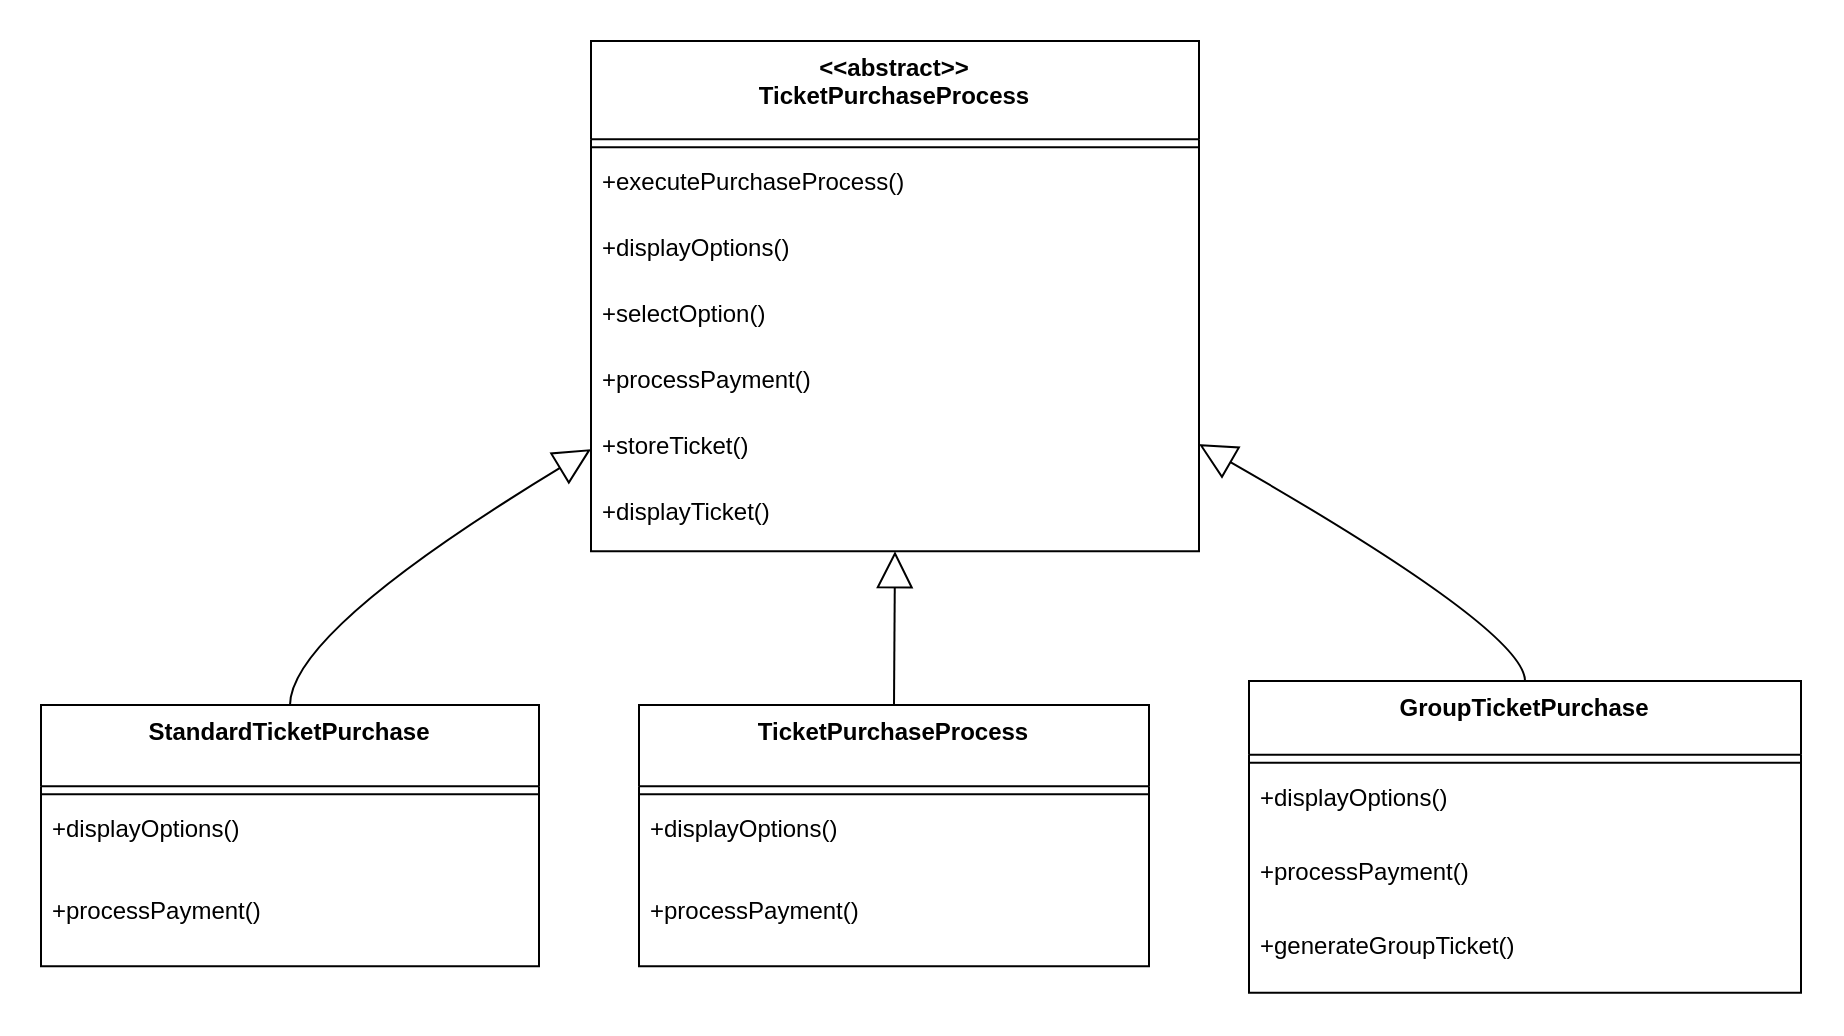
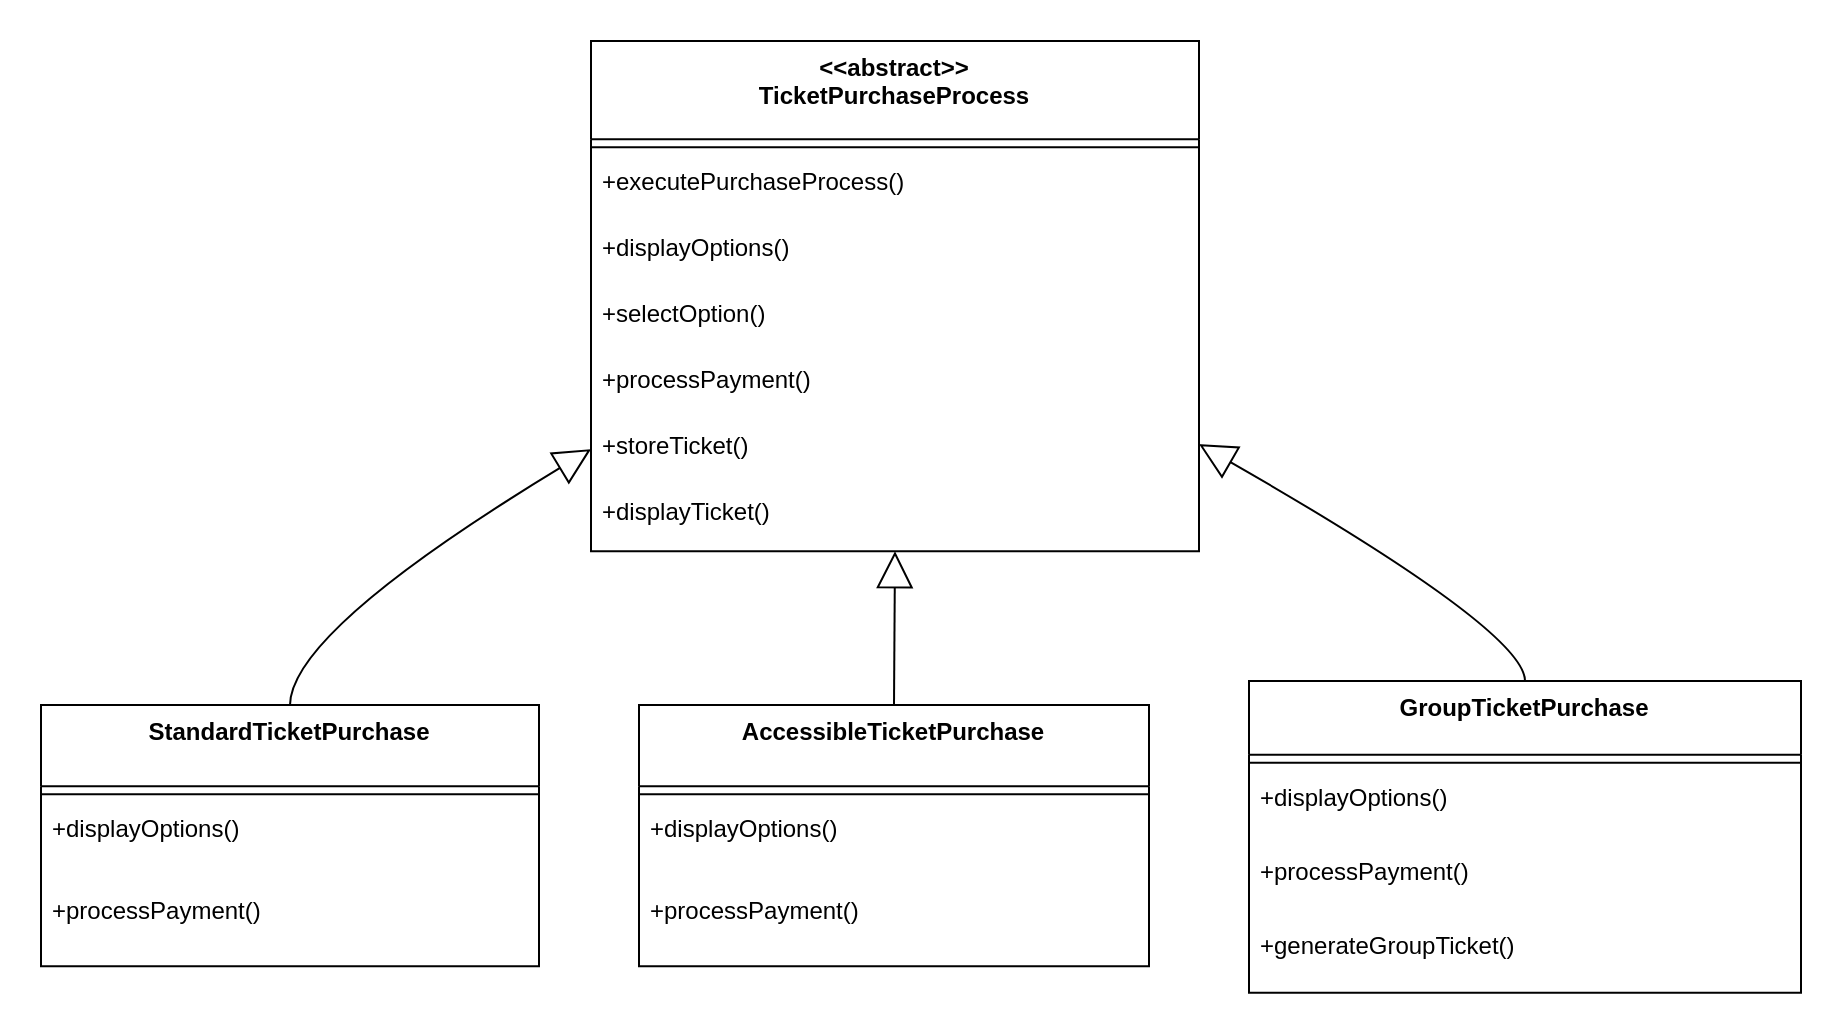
node "TicketPurchaseProcess": label "TicketPurchaseProcess" -> "AccessibleTicketPurchase"
